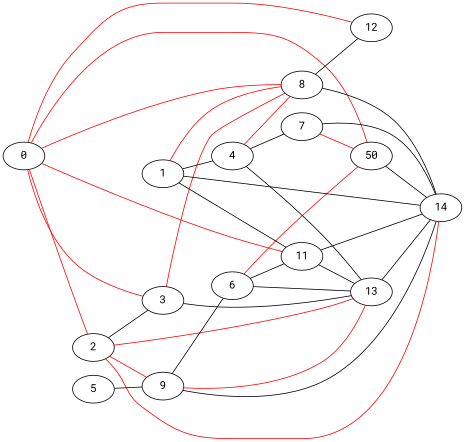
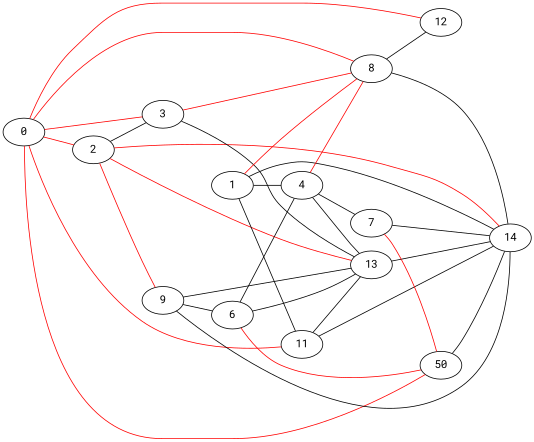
edge "11" -- "6": now "4" -- "6"
edge "13" -- "9": color red -> black
node "5": removed
